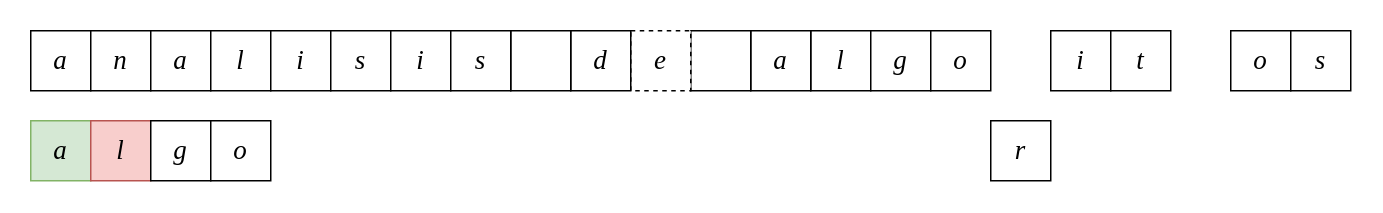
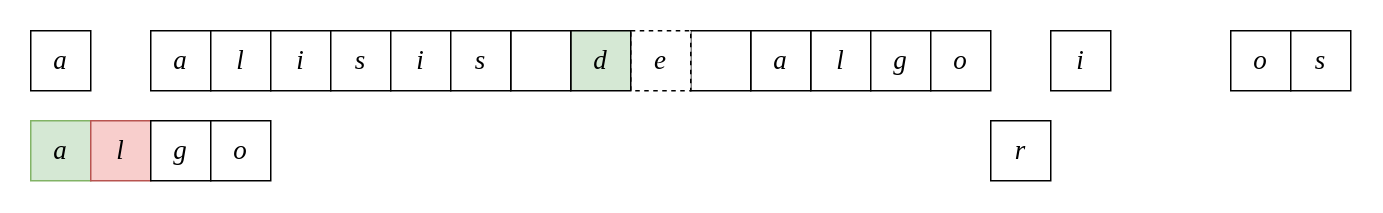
node "n": removed
node "d": fillcolor #ffffff -> #d5e8d4
node "t": removed
